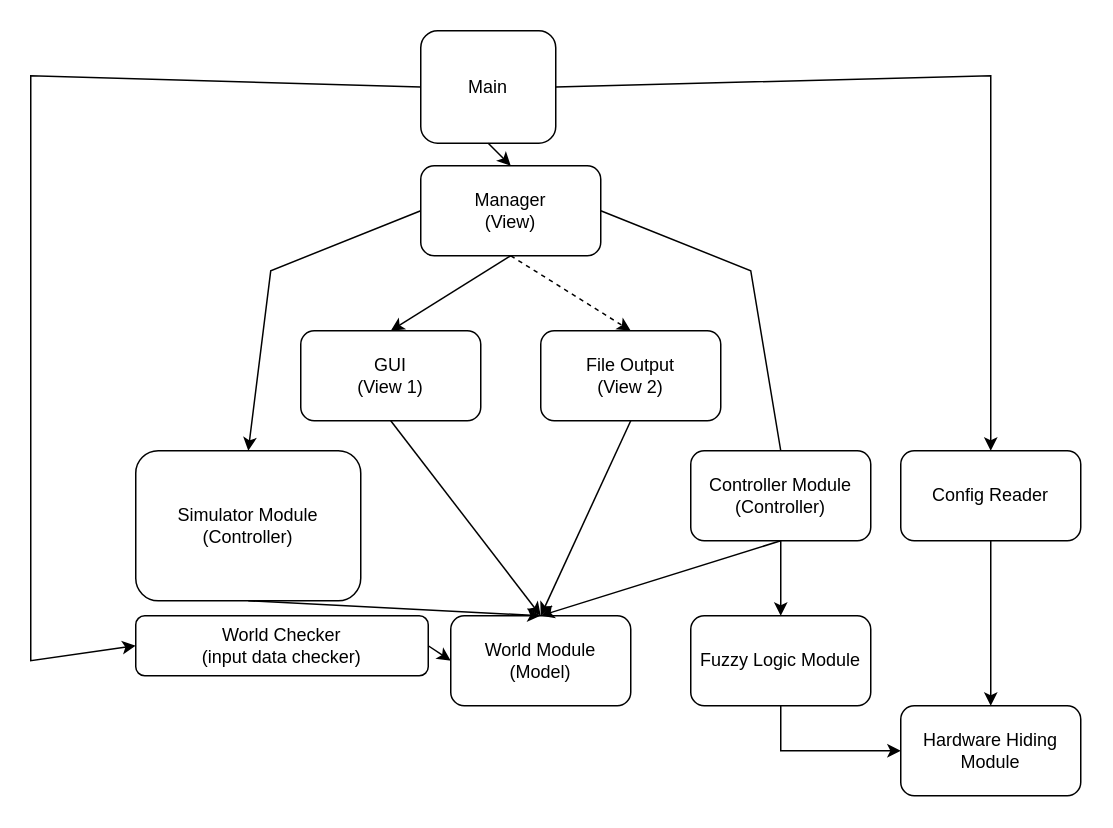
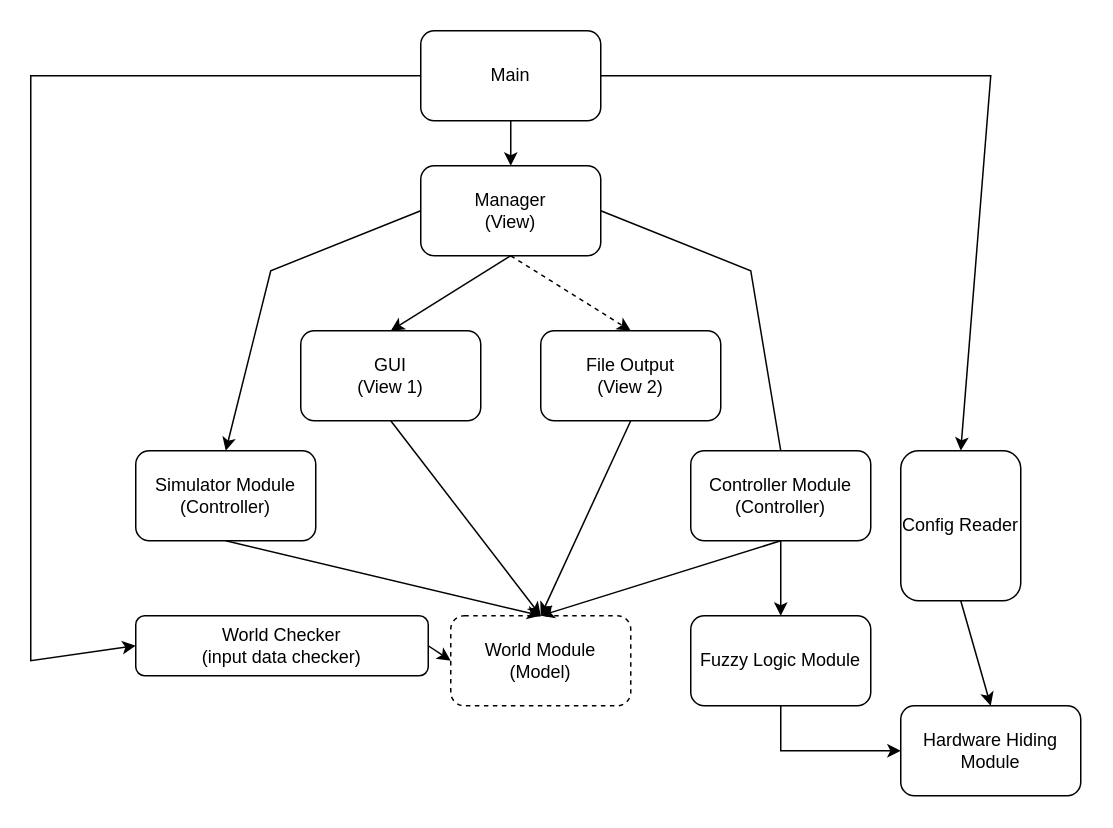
node "Main": size 135x113 -> 180x90
node "Config Reader": size 180x90 -> 120x150
node "Simulator Module (Controller)": size 225x150 -> 180x90
node "World Module (Model)": style solid -> dashed
